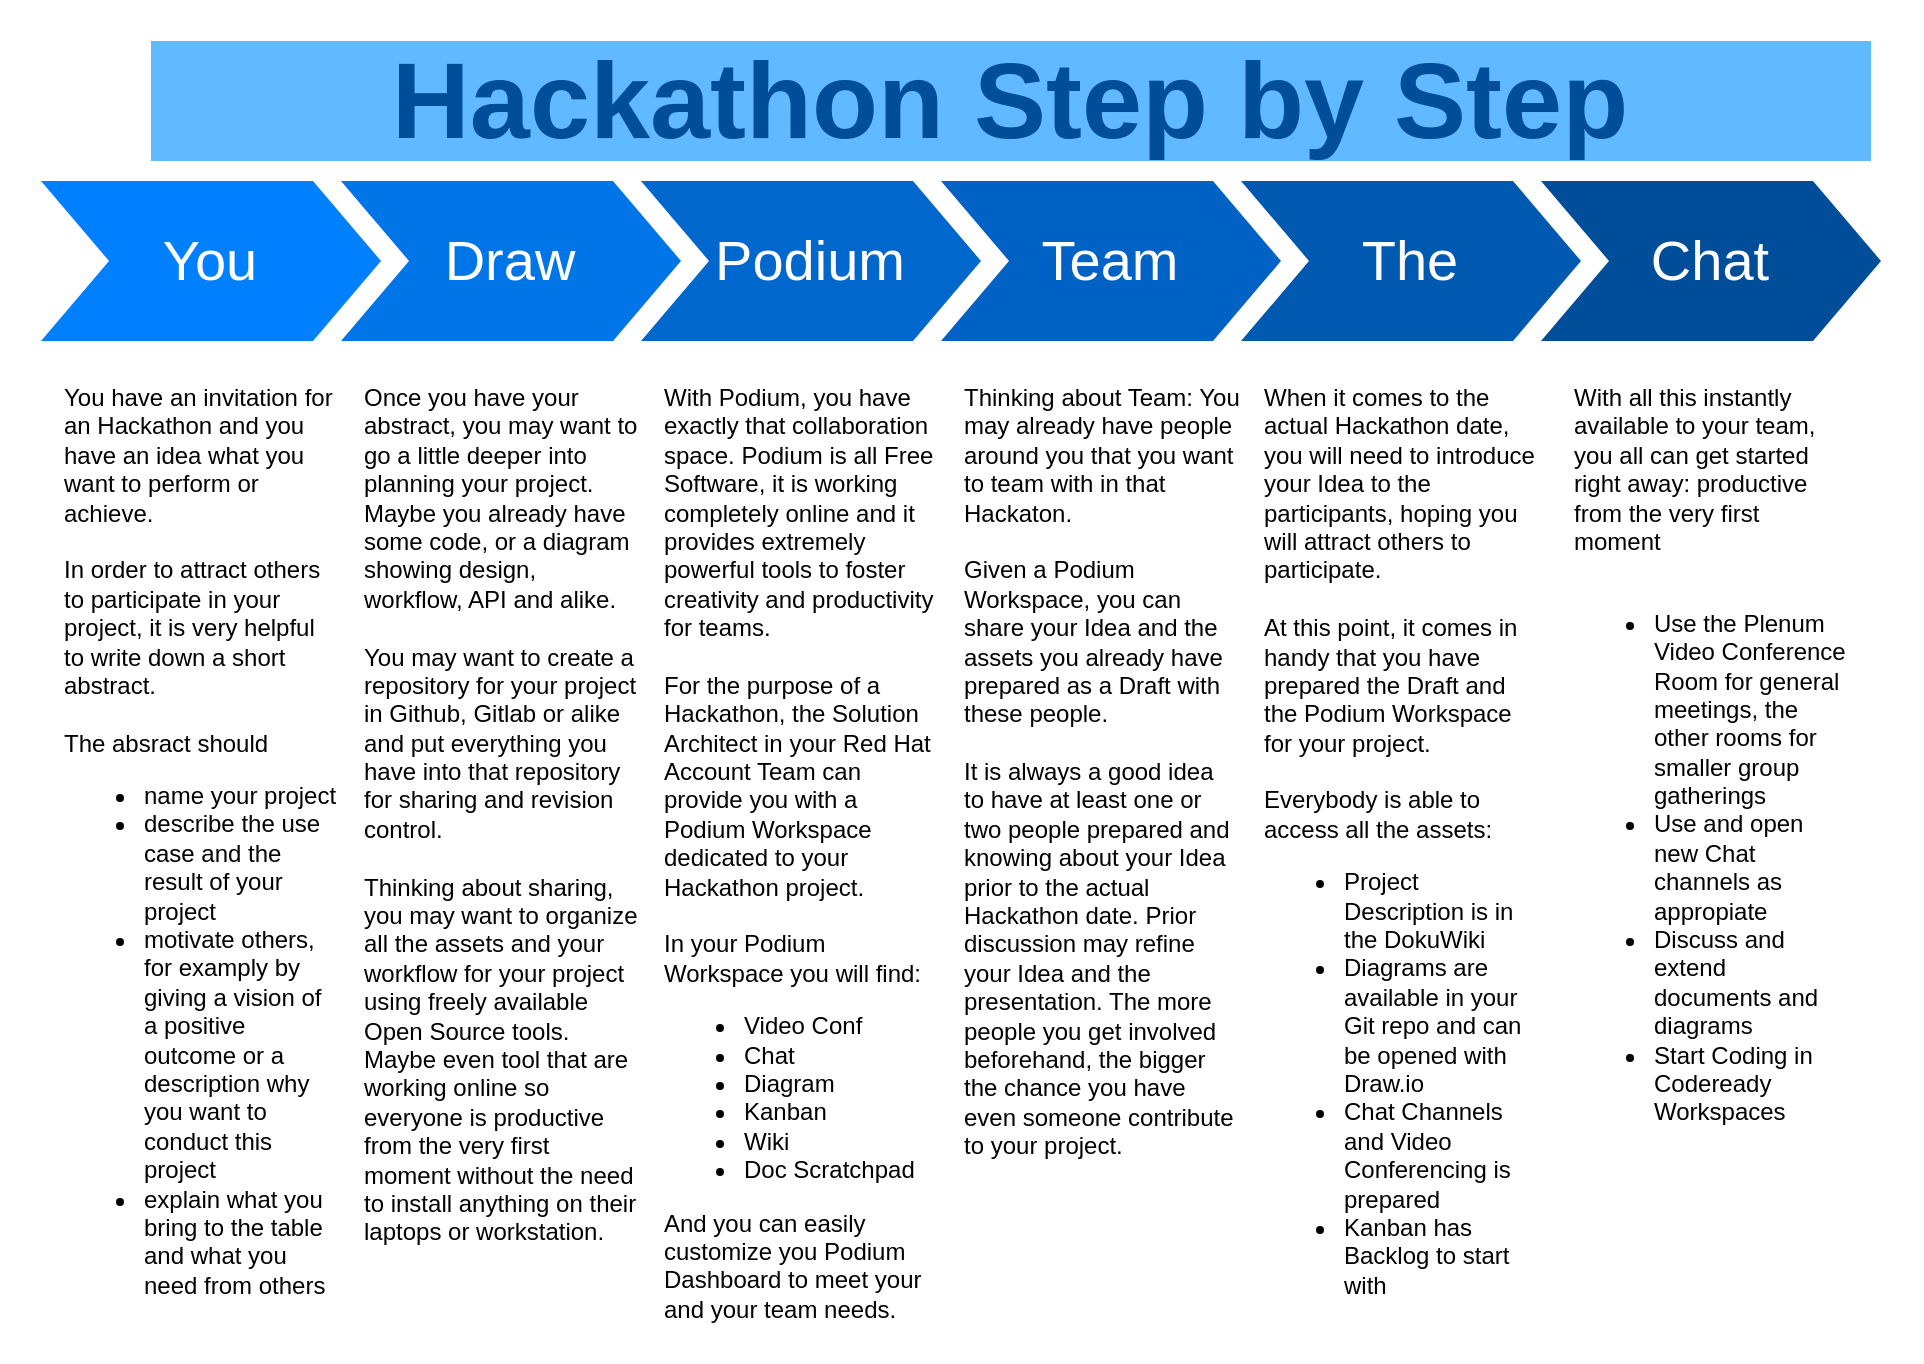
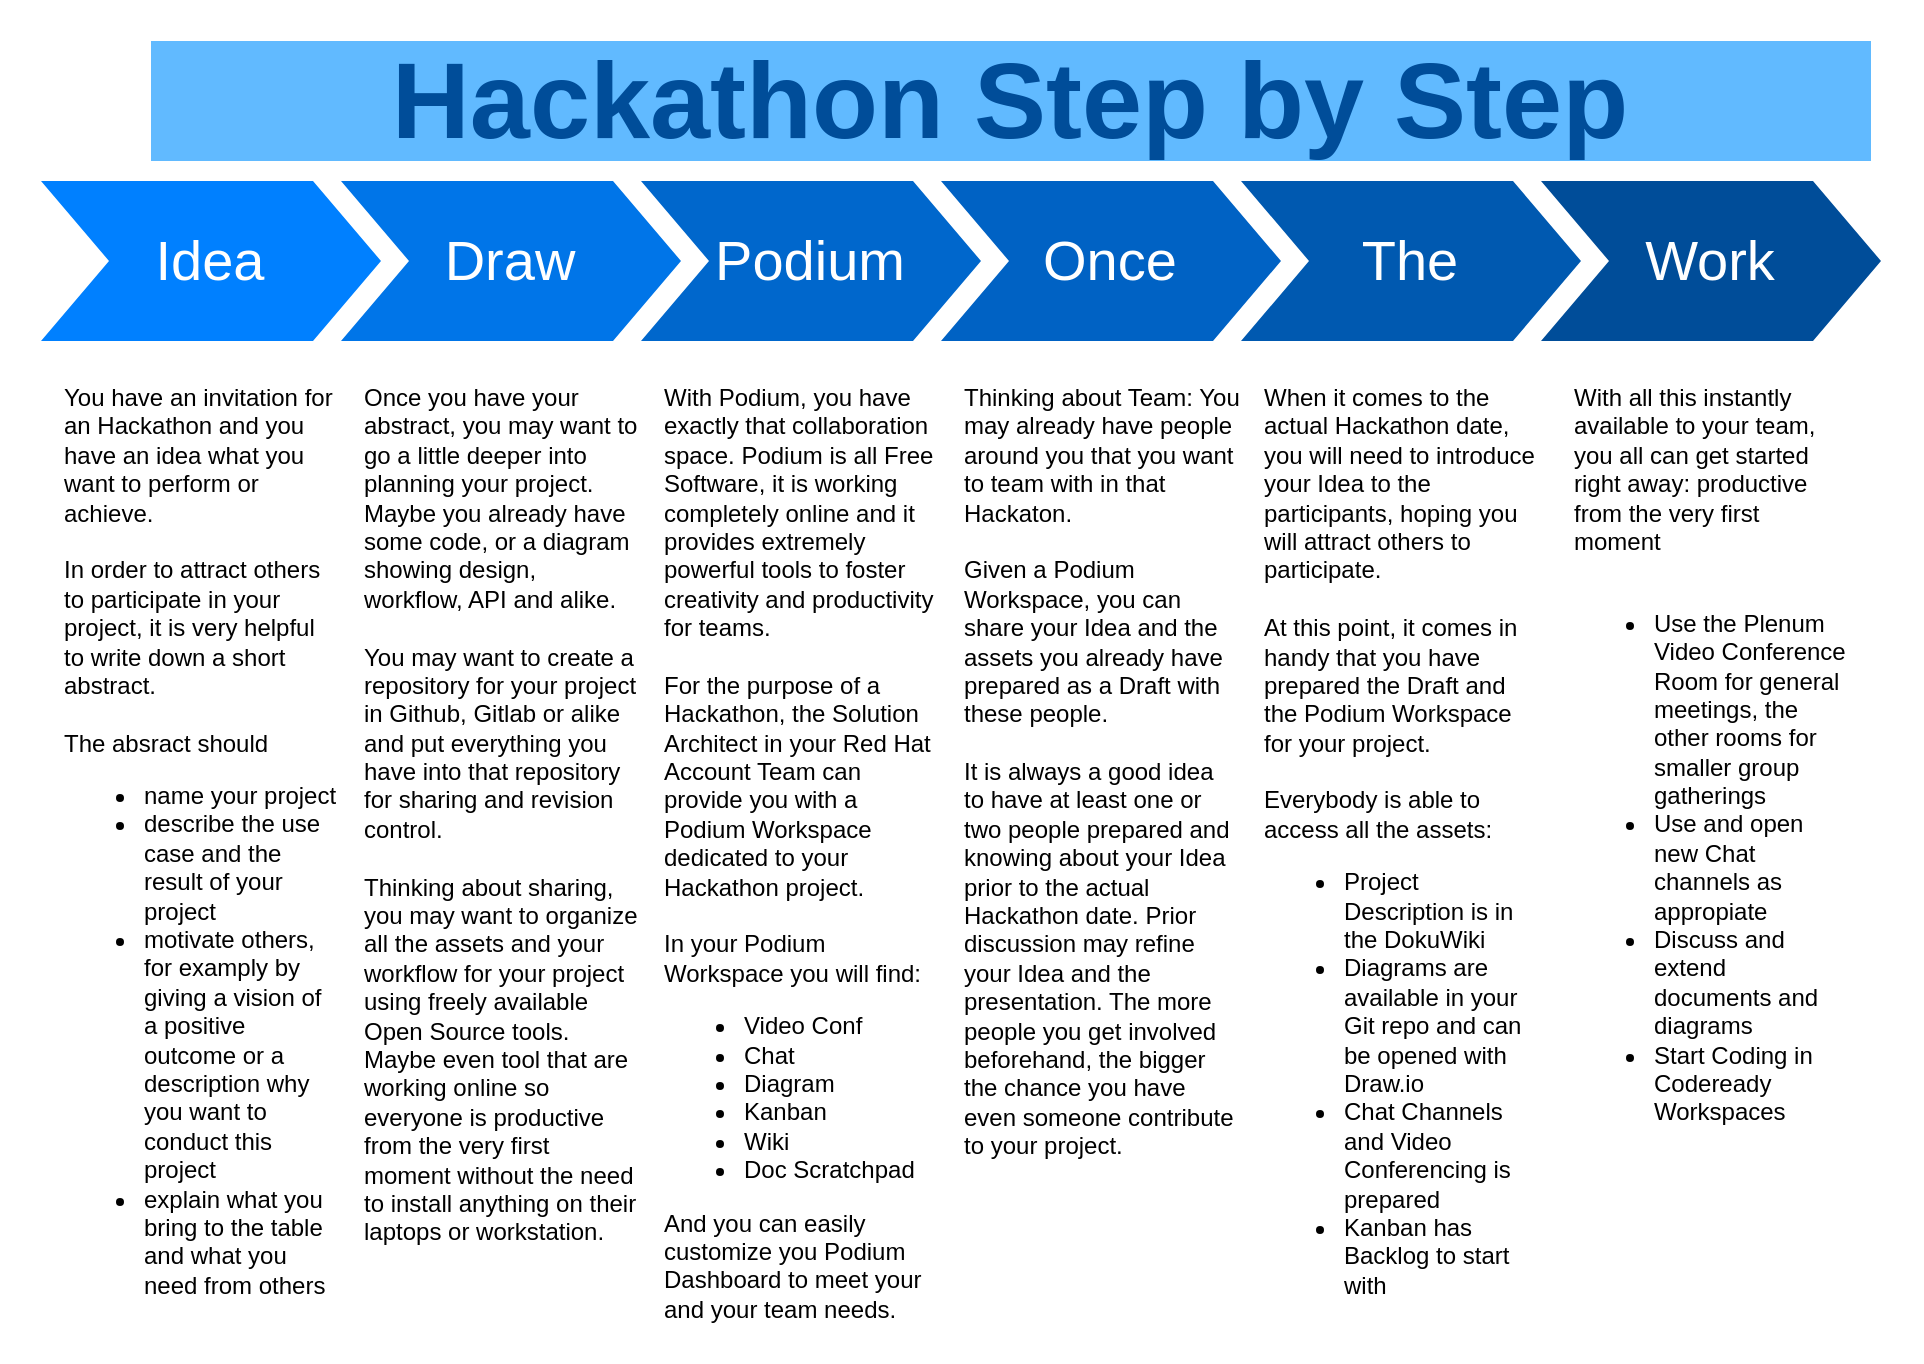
node "You": label "You" -> "Idea"
node "Team": label "Team" -> "Once"
node "Chat": label "Chat" -> "Work"
